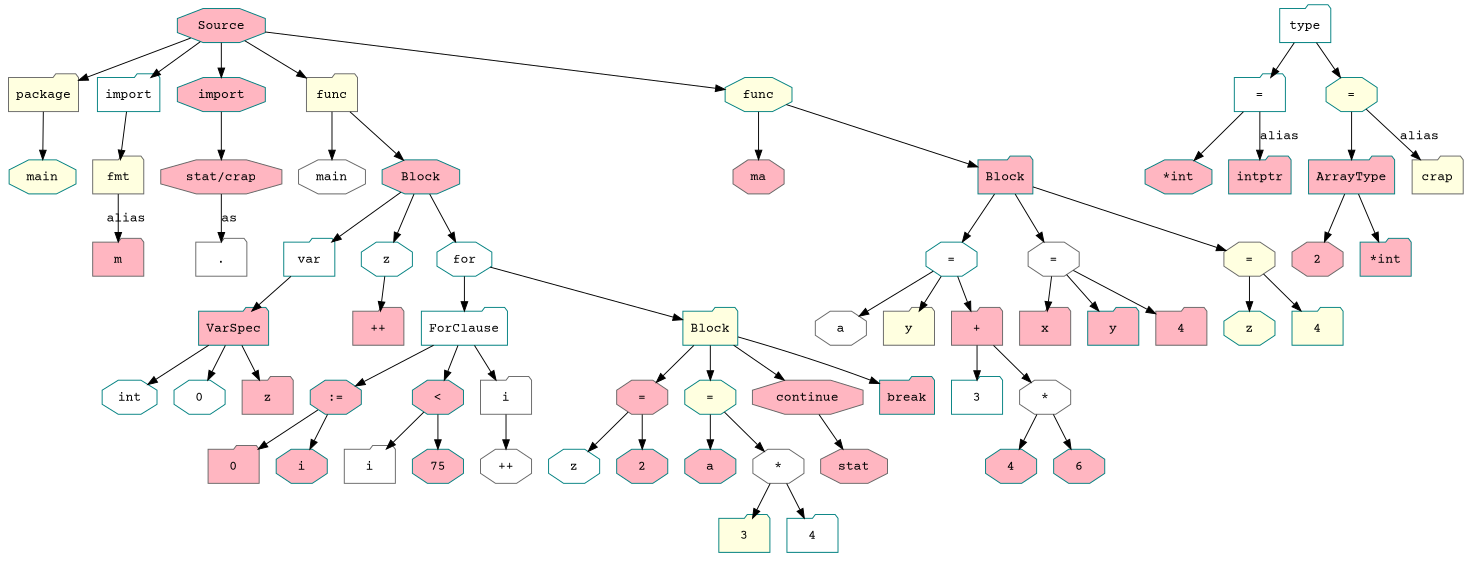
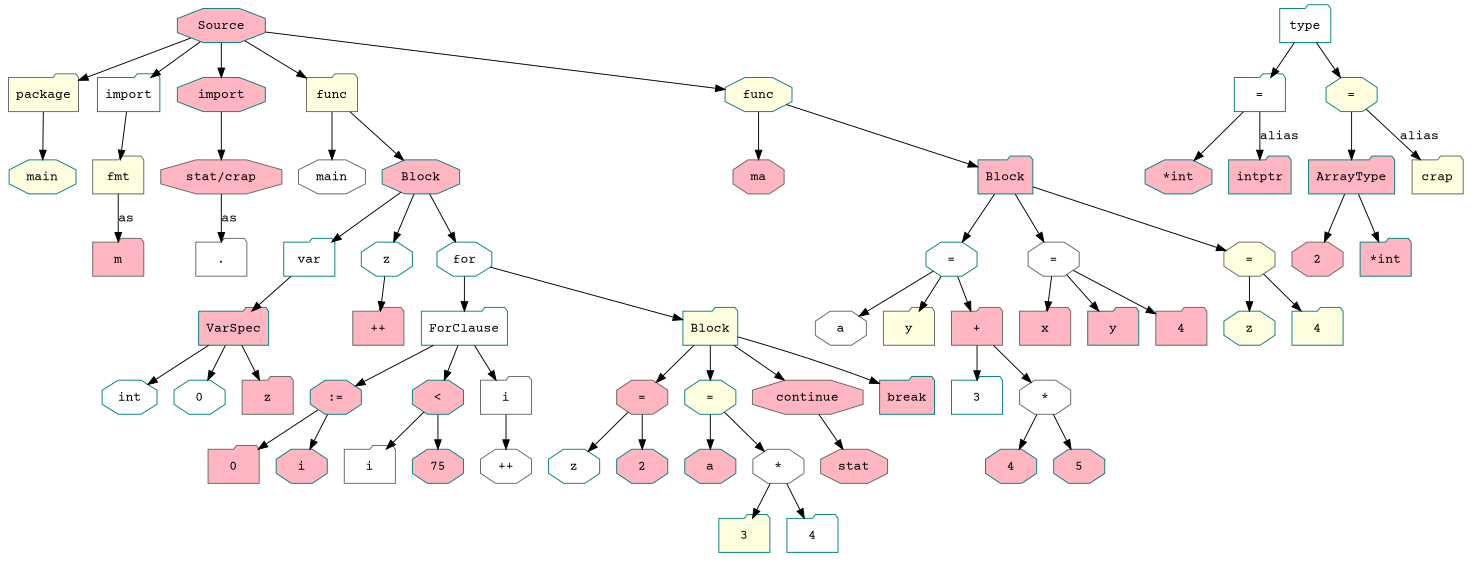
edge "fmt" -> "m": label "alias" -> "as"
node "6": label "6" -> "5"
